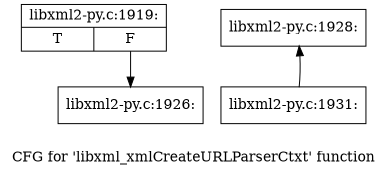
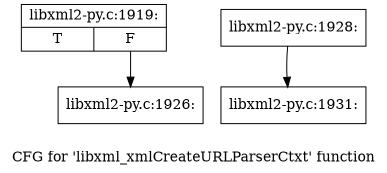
edge "libxml2-py.c:1931:" -> "libxml2-py.c:1928:": reversed
